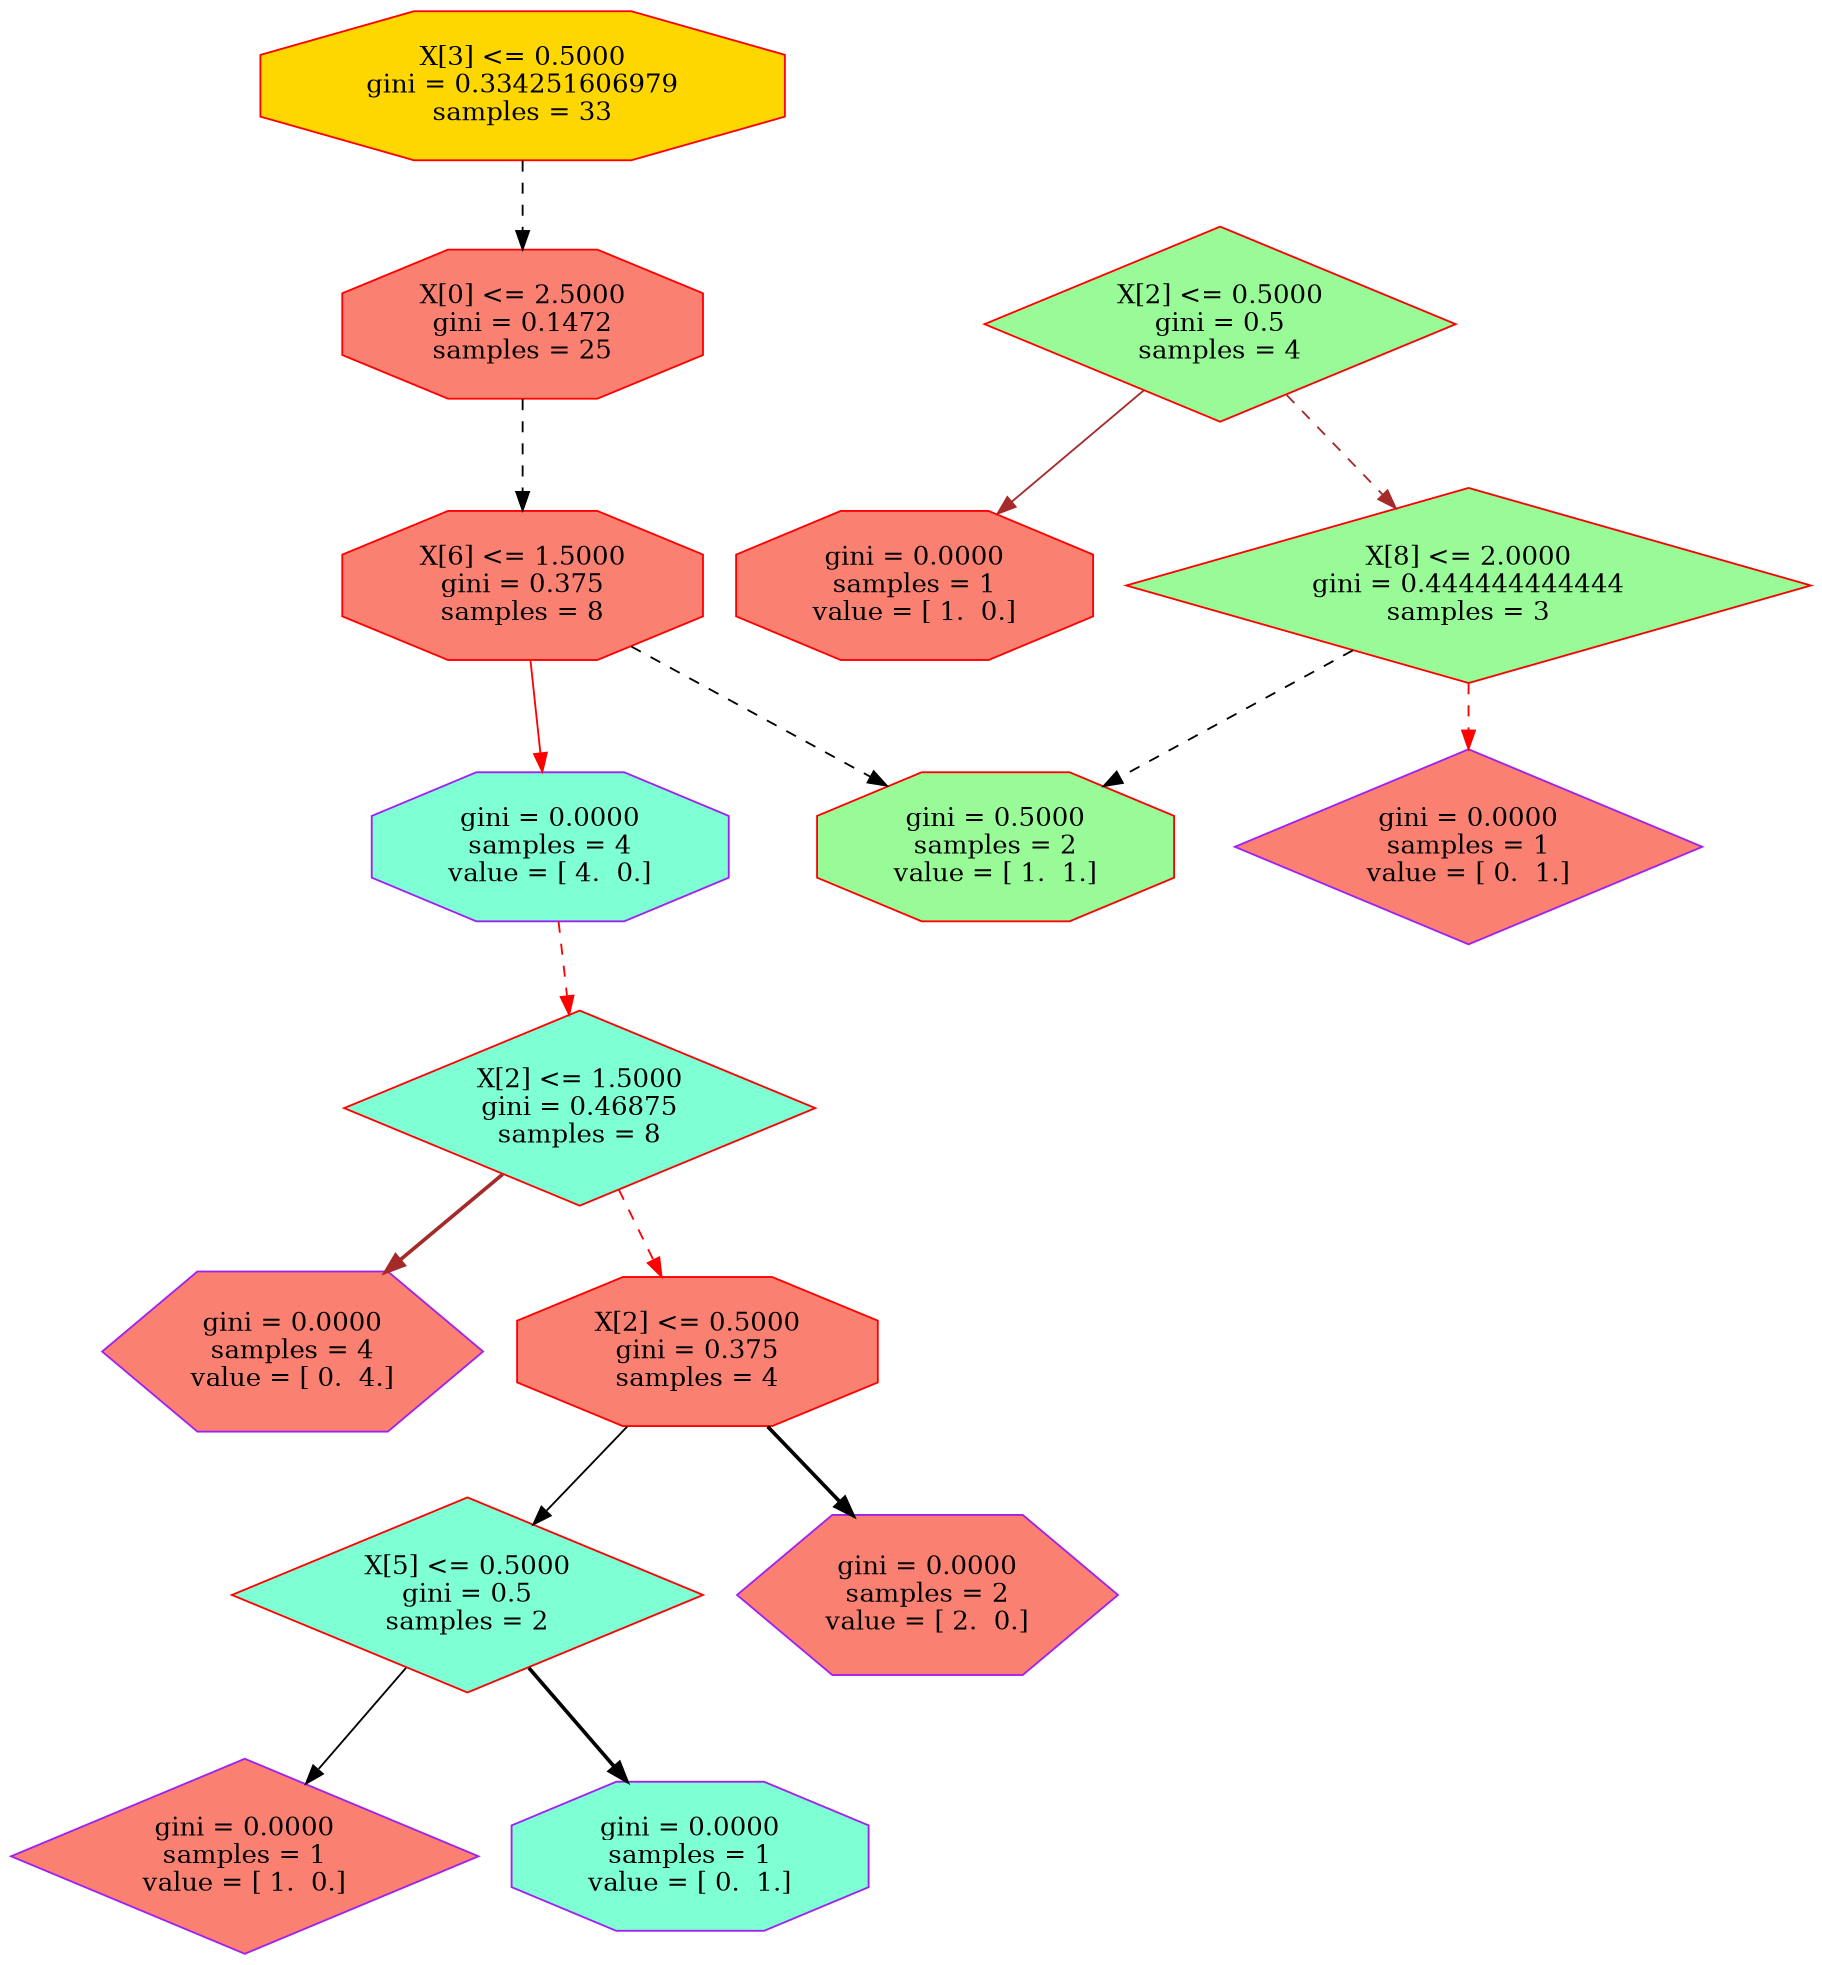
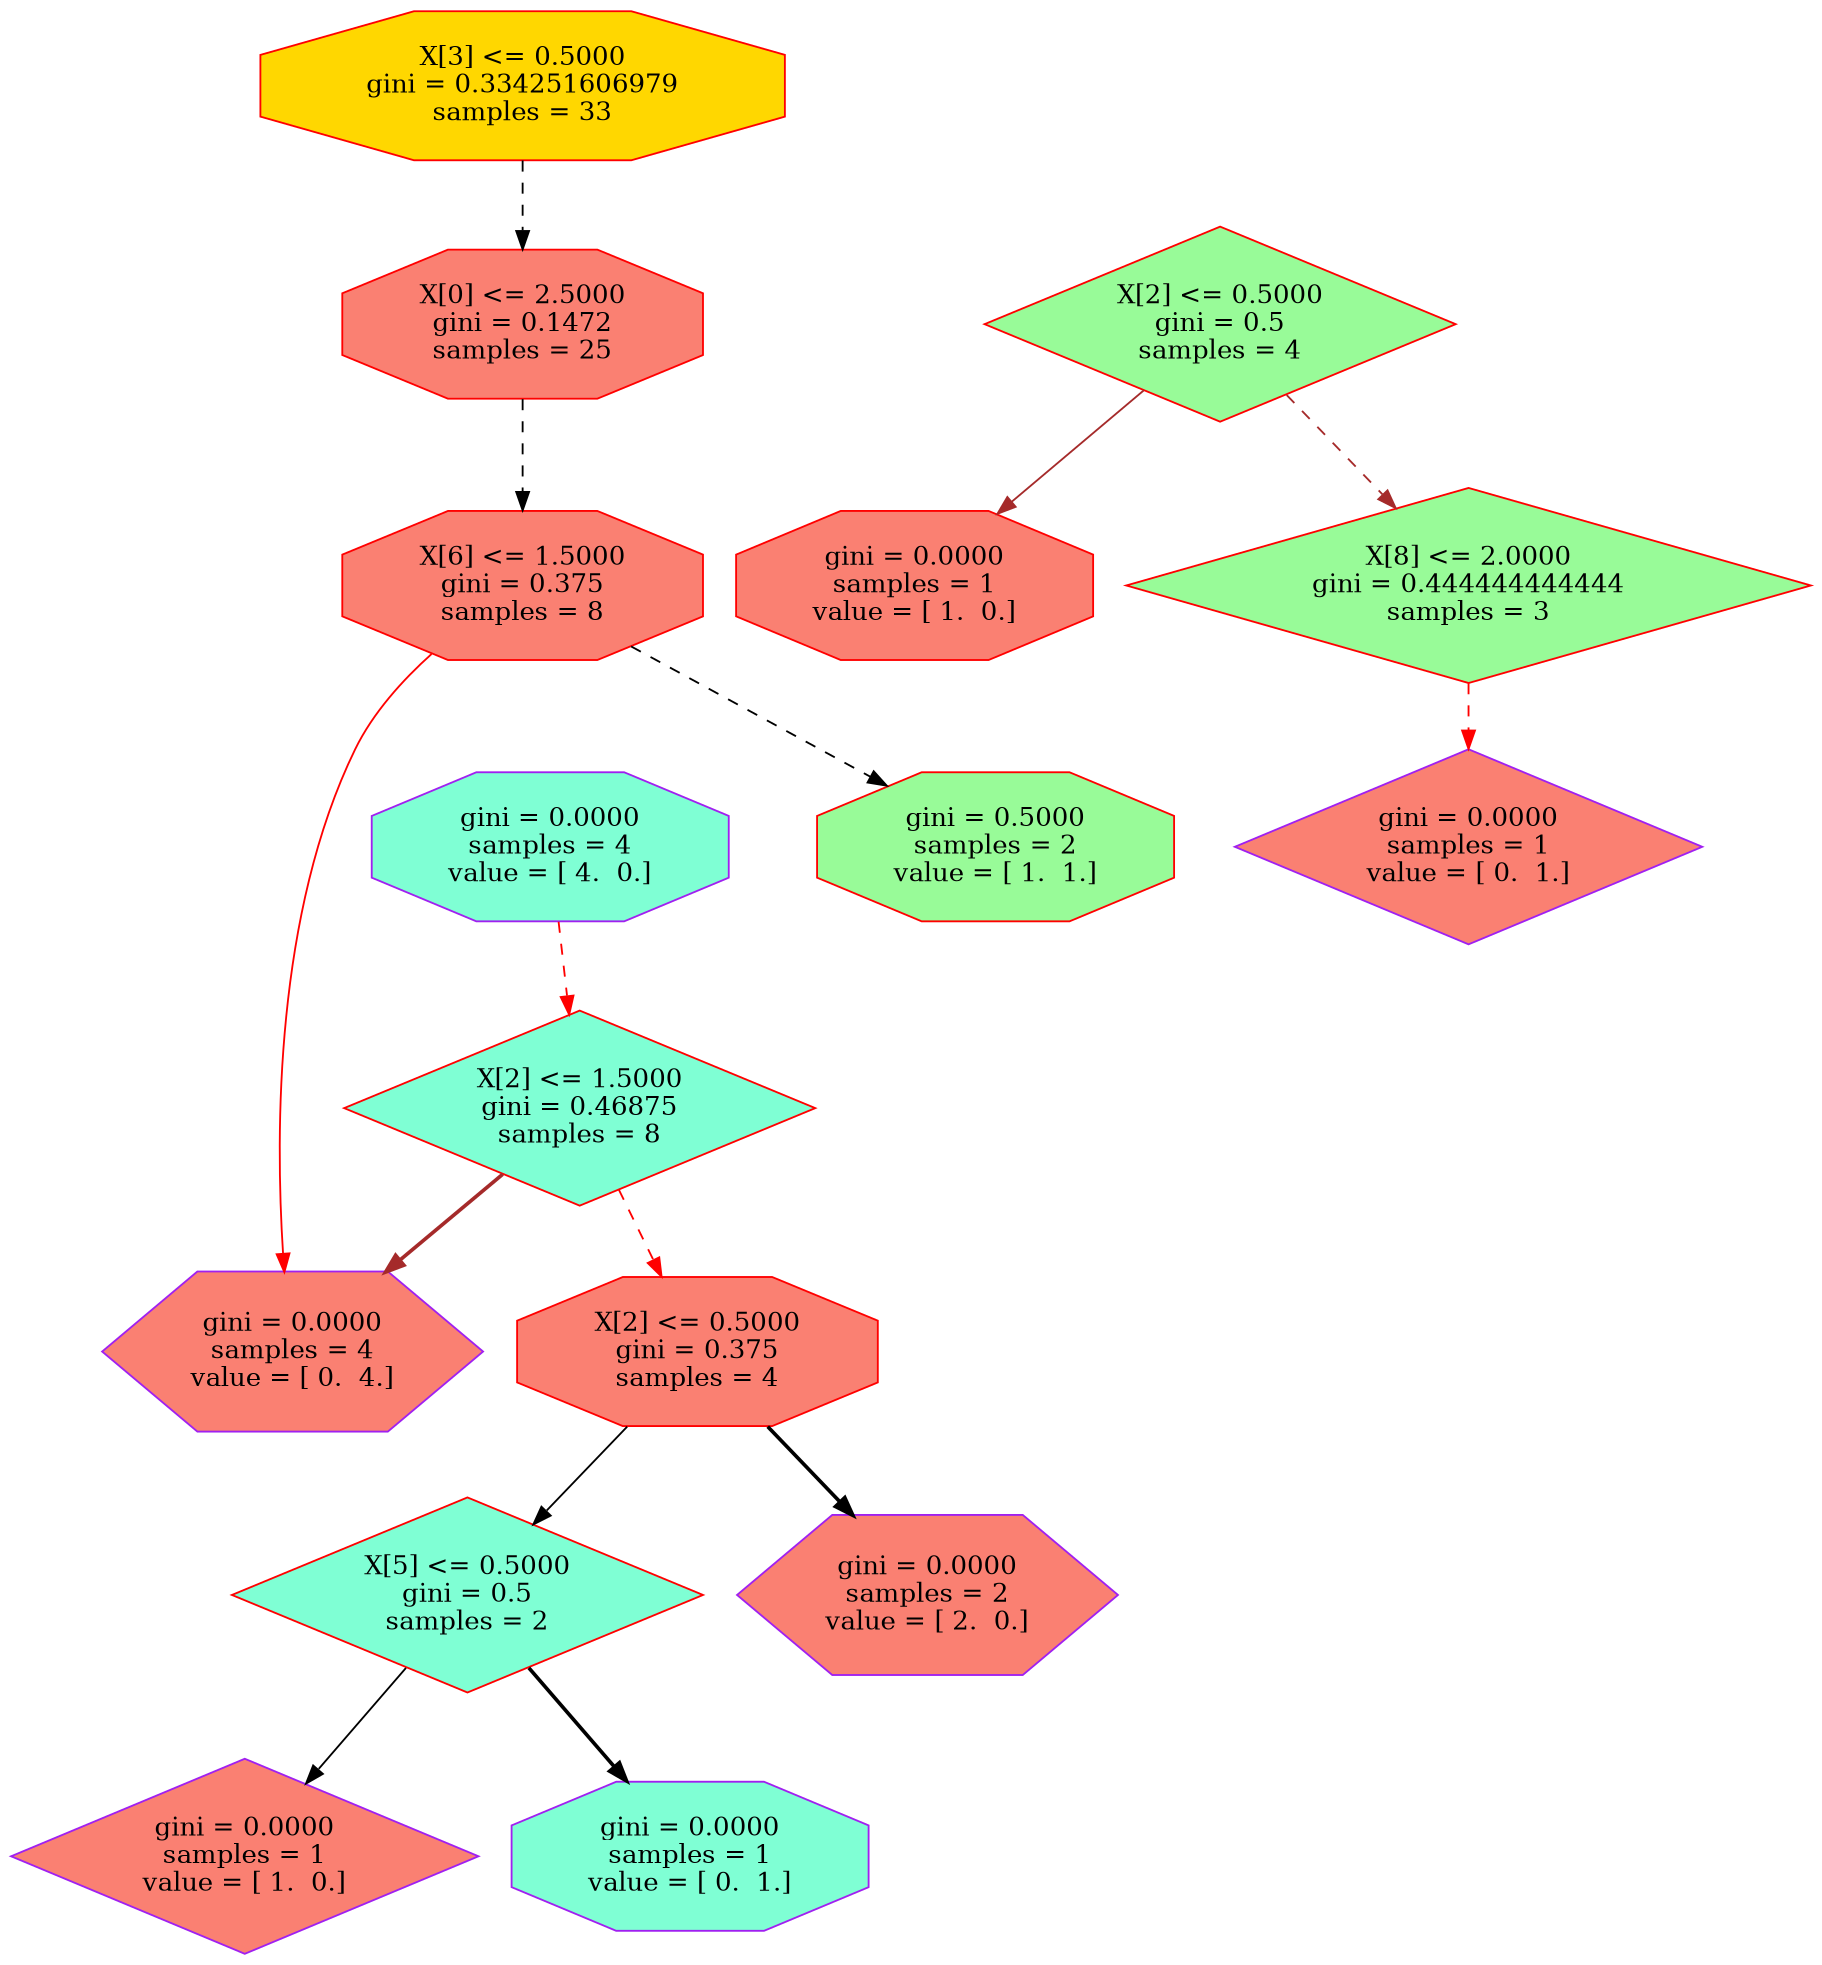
edge "X[6] <= 1.5000 gini = 0.375 samples = 8" -> "gini = 0.0000 samples = 4 value = [ 4.  0.]": now "X[6] <= 1.5000 gini = 0.375 samples = 8" -> "gini = 0.0000 samples = 4 value = [ 0.  4.]"
edge "X[8] <= 2.0000 gini = 0.444444444444 samples = 3" -> "gini = 0.5000 samples = 2 value = [ 1.  1.]": removed
